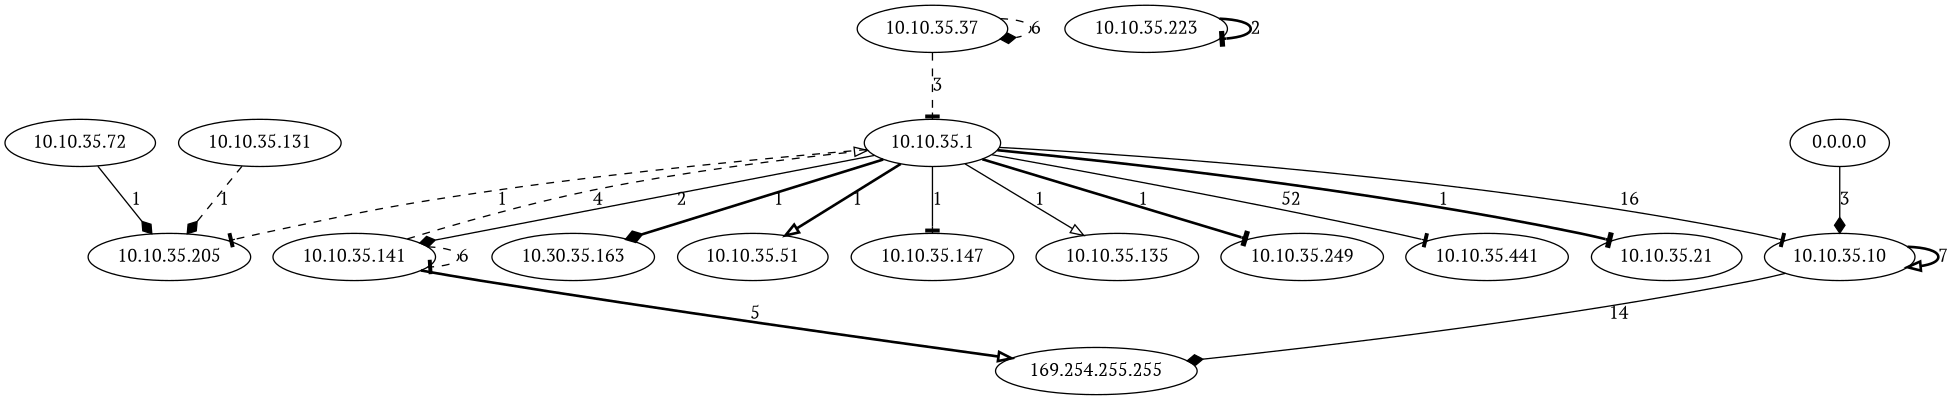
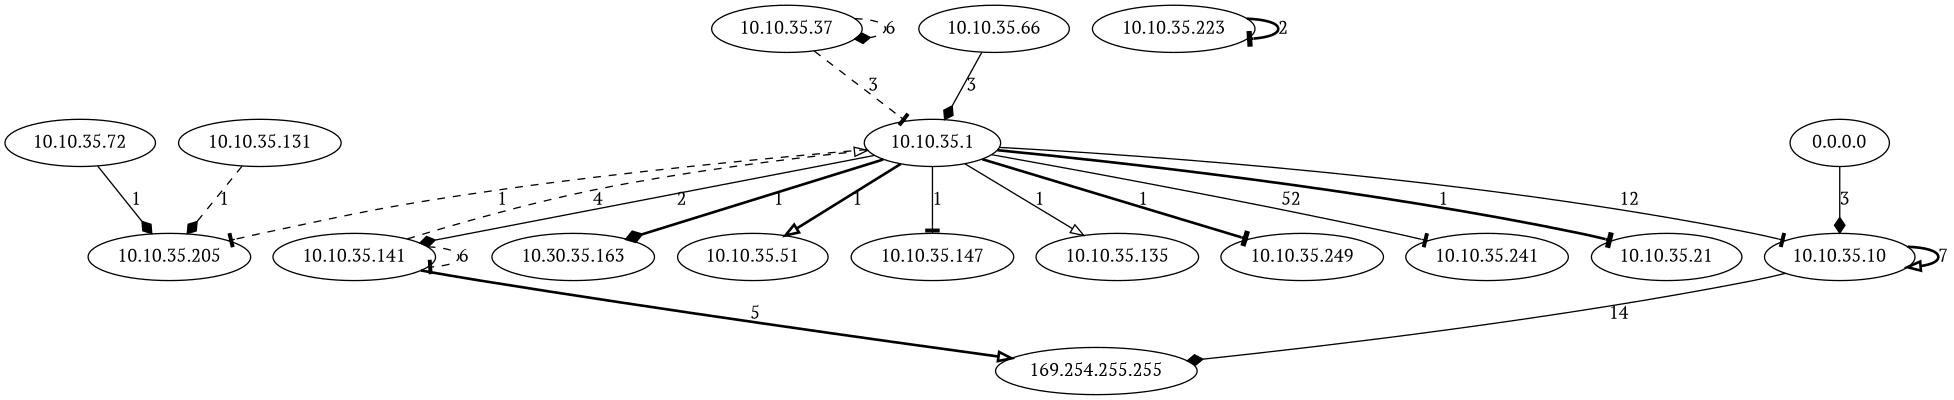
node "10.10.35.66": added
edge "10.10.35.1" -> "10.10.35.10": label "16" -> "12"
node "10.10.35.441": label "10.10.35.441" -> "10.10.35.241"
